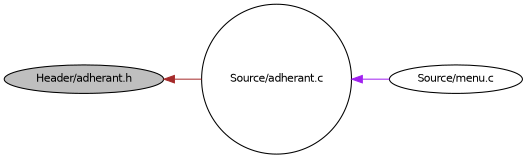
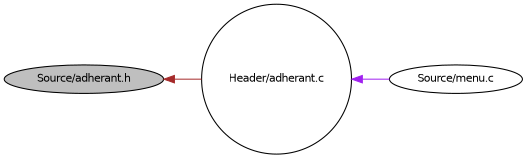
node "Header/adherant.h": label "Header/adherant.h" -> "Source/adherant.h"
node "Source/adherant.c": label "Source/adherant.c" -> "Header/adherant.c"
